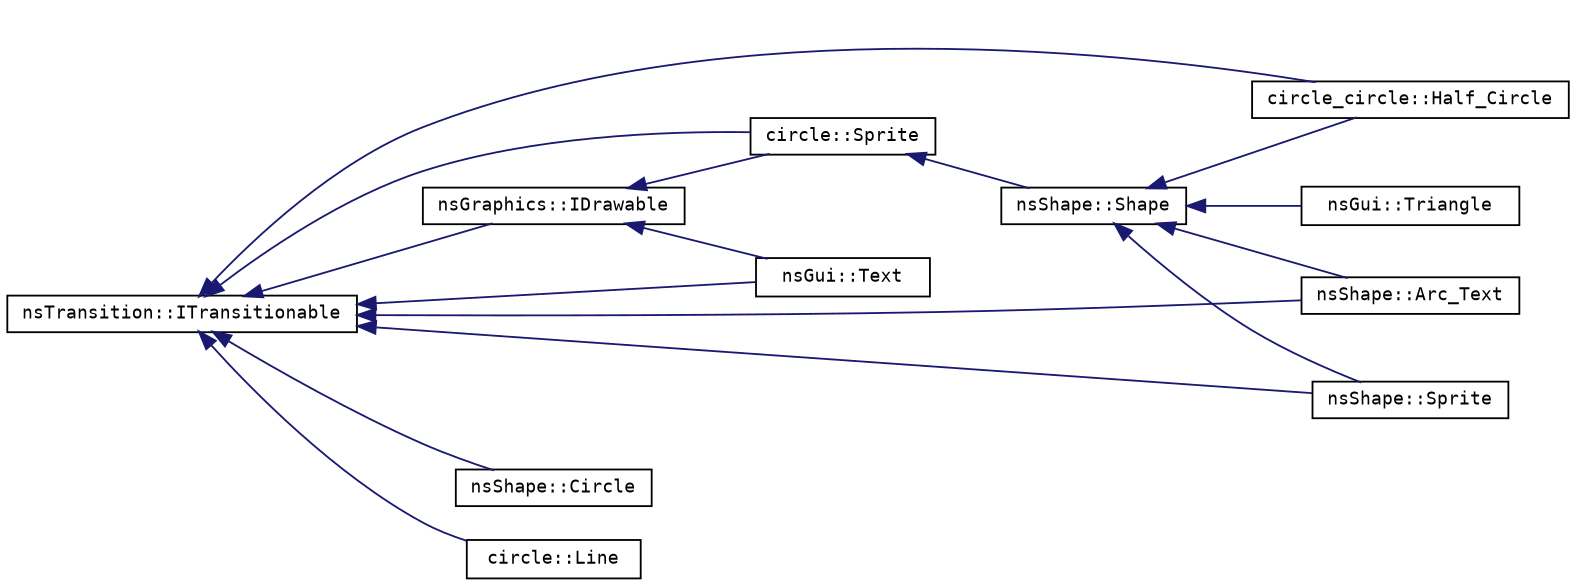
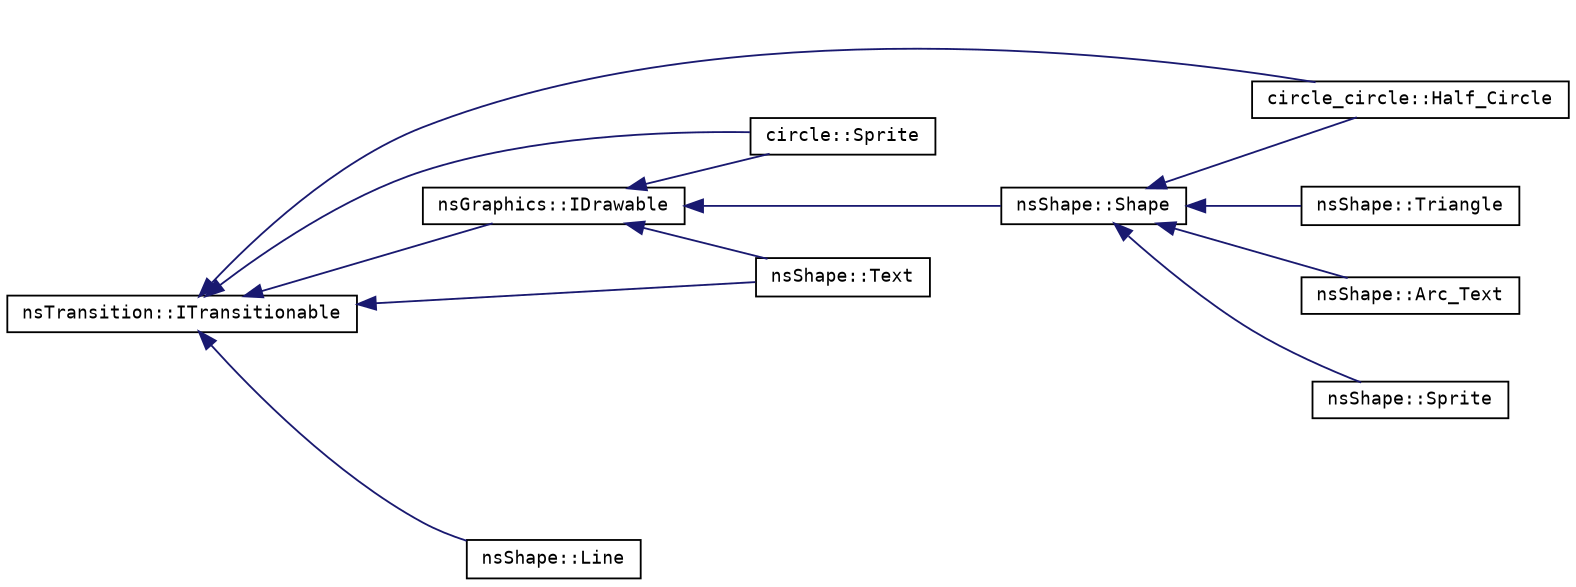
edge "nsShape::Shape" -> "circle::Sprite": now "nsShape::Shape" -> "nsGraphics::IDrawable"
node "nsGui::Triangle": label "nsGui::Triangle" -> "nsShape::Triangle"
node "nsGui::Text": label "nsGui::Text" -> "nsShape::Text"
edge "nsShape::Arc_Text" -> "nsTransition::ITransitionable": removed
edge "nsShape::Sprite" -> "nsTransition::ITransitionable": removed
node "nsShape::Circle": removed
node "circle::Line": label "circle::Line" -> "nsShape::Line"
